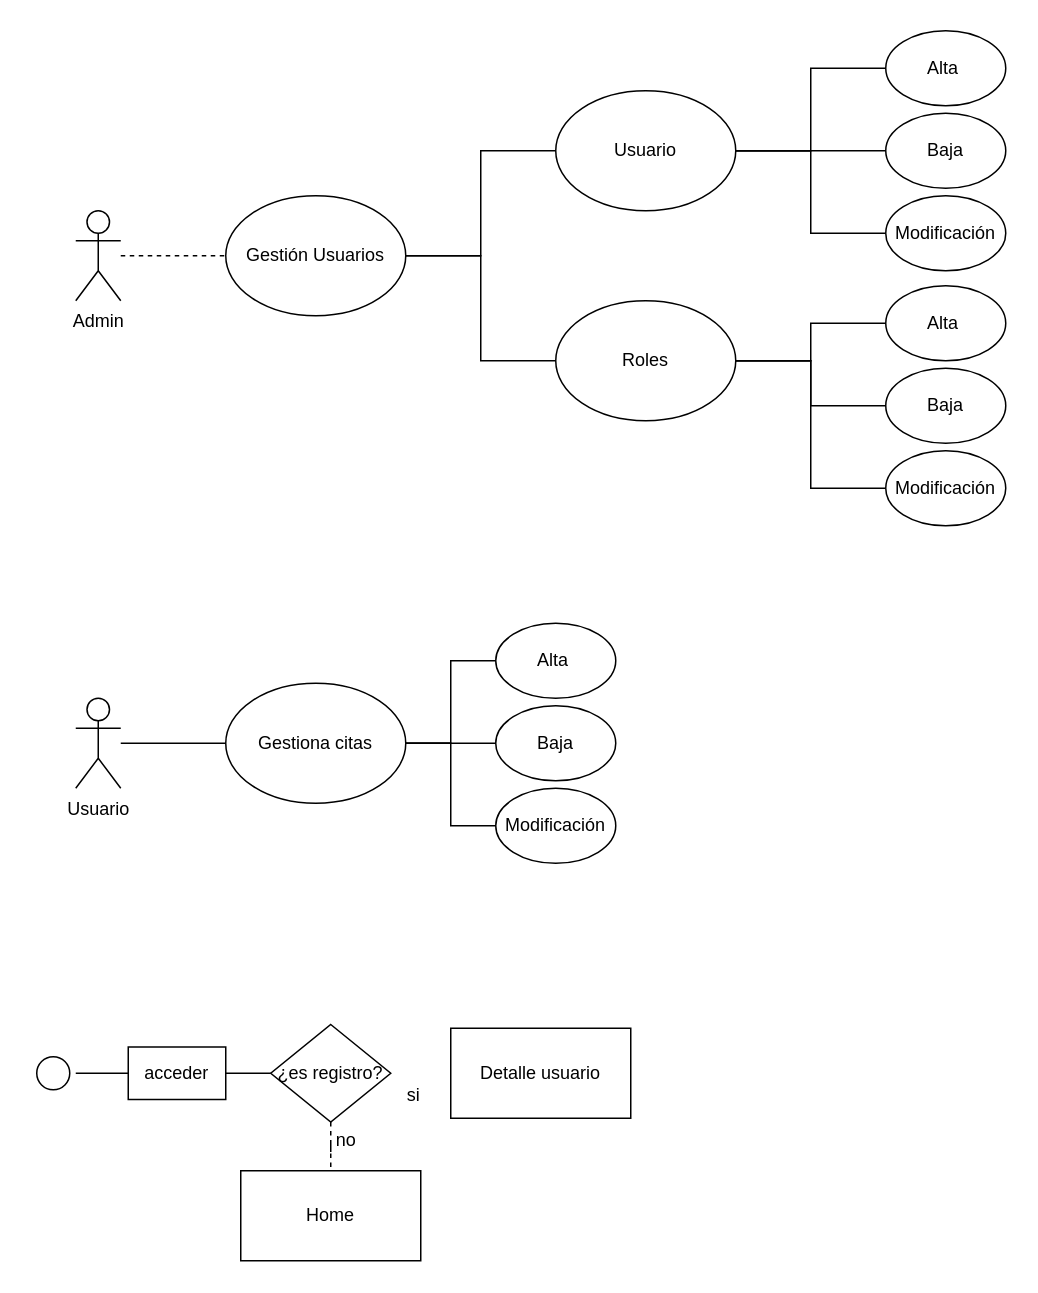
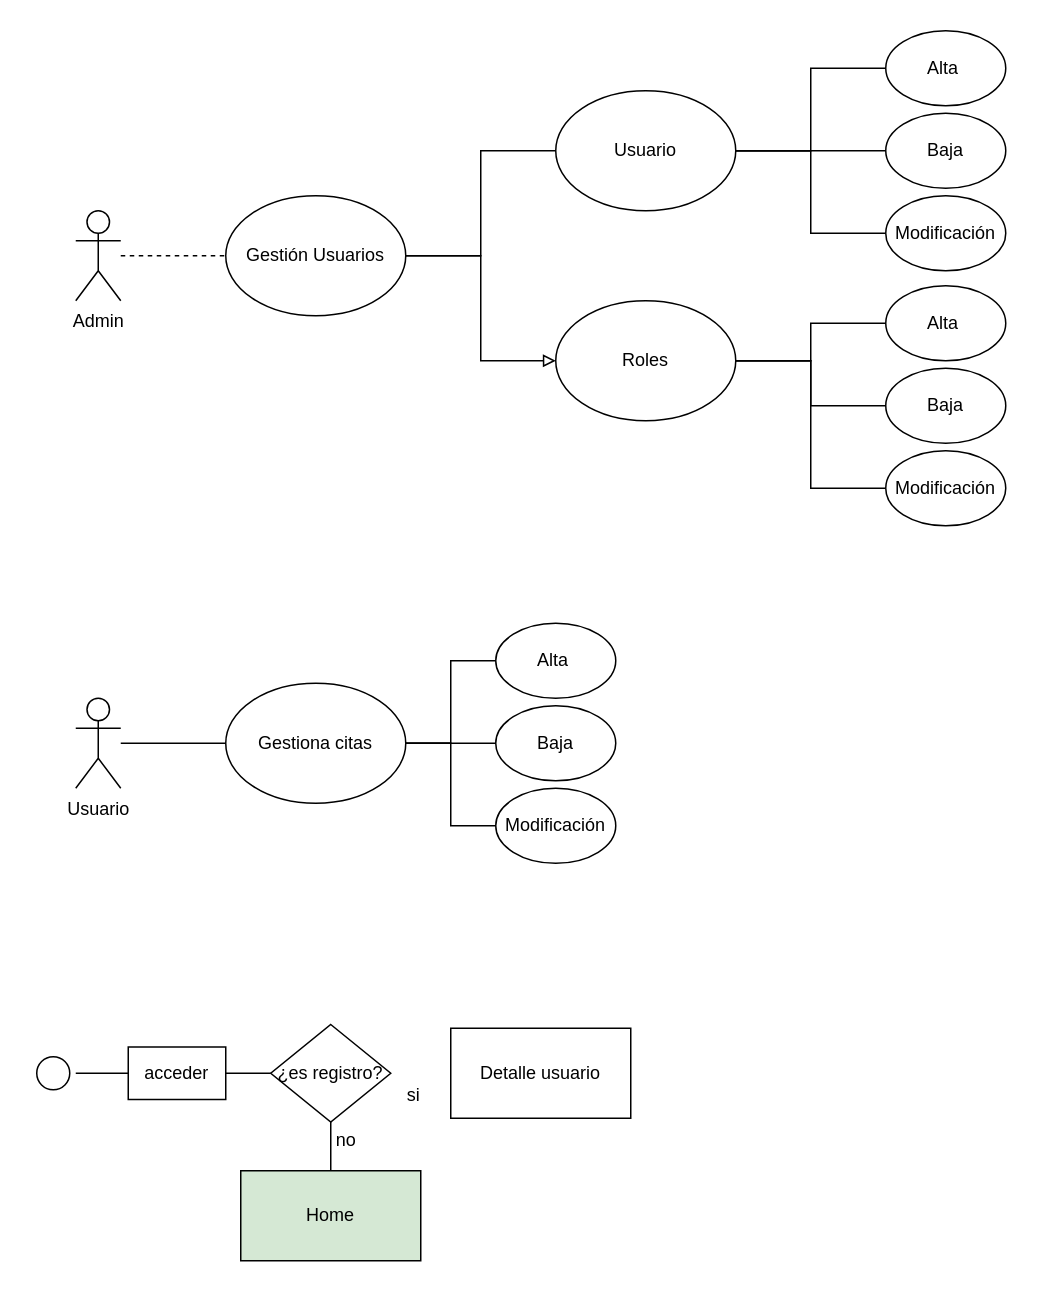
edge "Gestión Usuarios" -- "Roles": arrowhead none -> block
edge "¿es registro?" -- "Home": style dashed -> solid
node "Home": fillcolor #ffffff -> #d5e8d4
